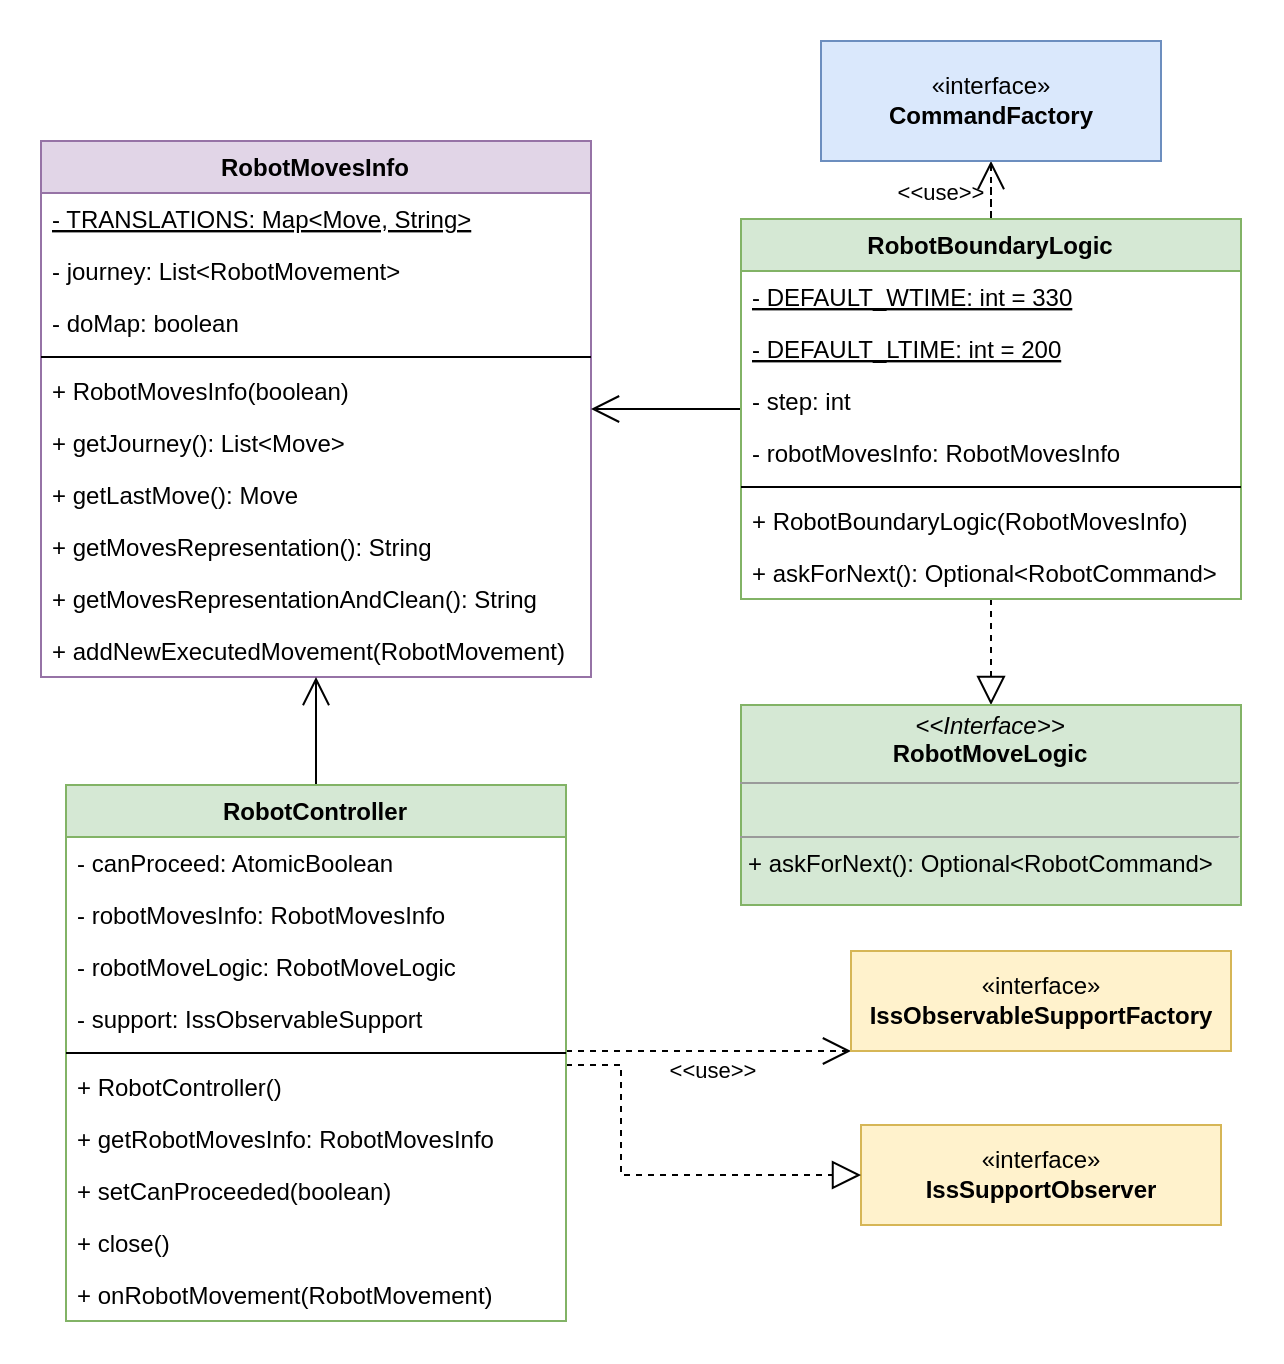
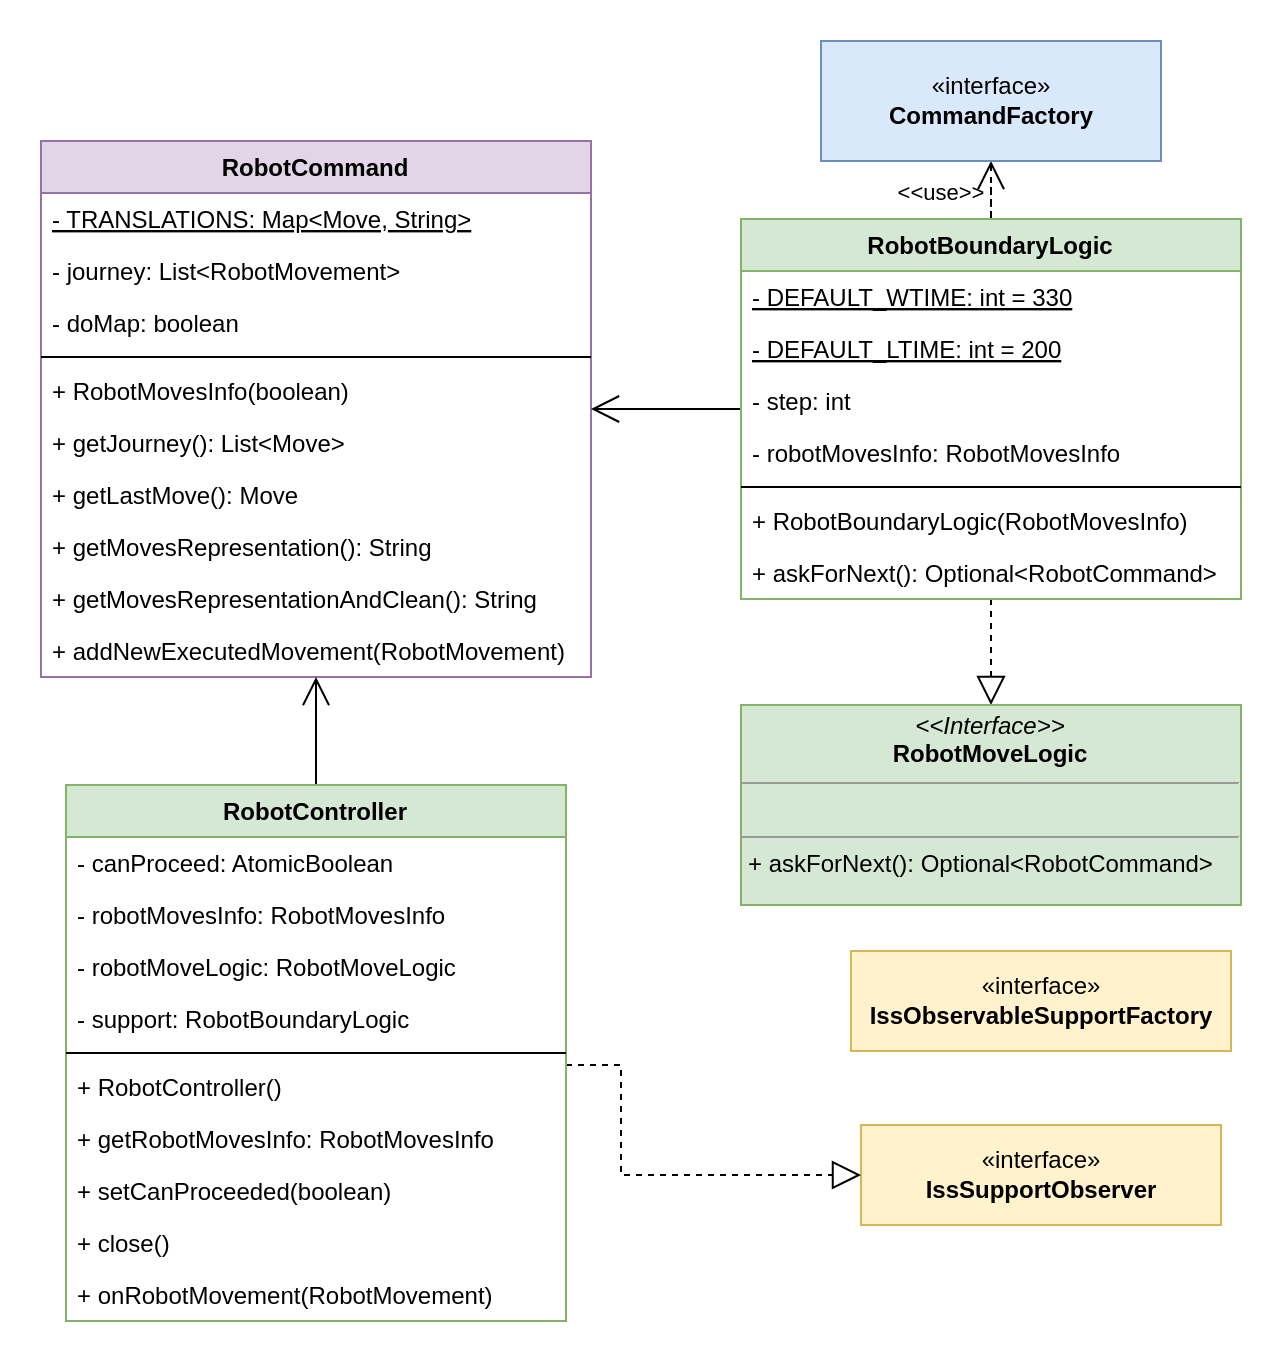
node "RobotMovesInfo": label "RobotMovesInfo" -> "RobotCommand"
node "- support: IssObservableSupport": label "- support: IssObservableSupport" -> "- support: RobotBoundaryLogic"
edge "RobotController" -> "«interface» IssObservableSupportFactory": removed, label "<<use>>"
